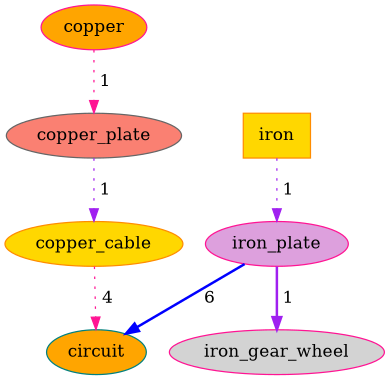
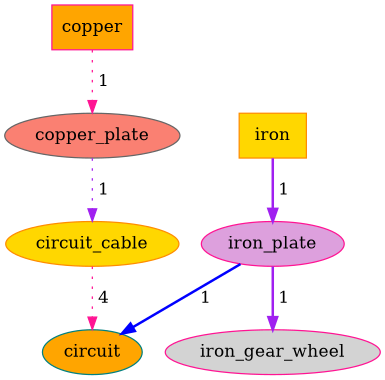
node "copper": shape ellipse -> box
edge "iron" -> "iron_plate": style dotted -> bold
node "copper_cable": label "copper_cable" -> "circuit_cable"
edge "iron_plate" -> "circuit": label " 6" -> " 1"
